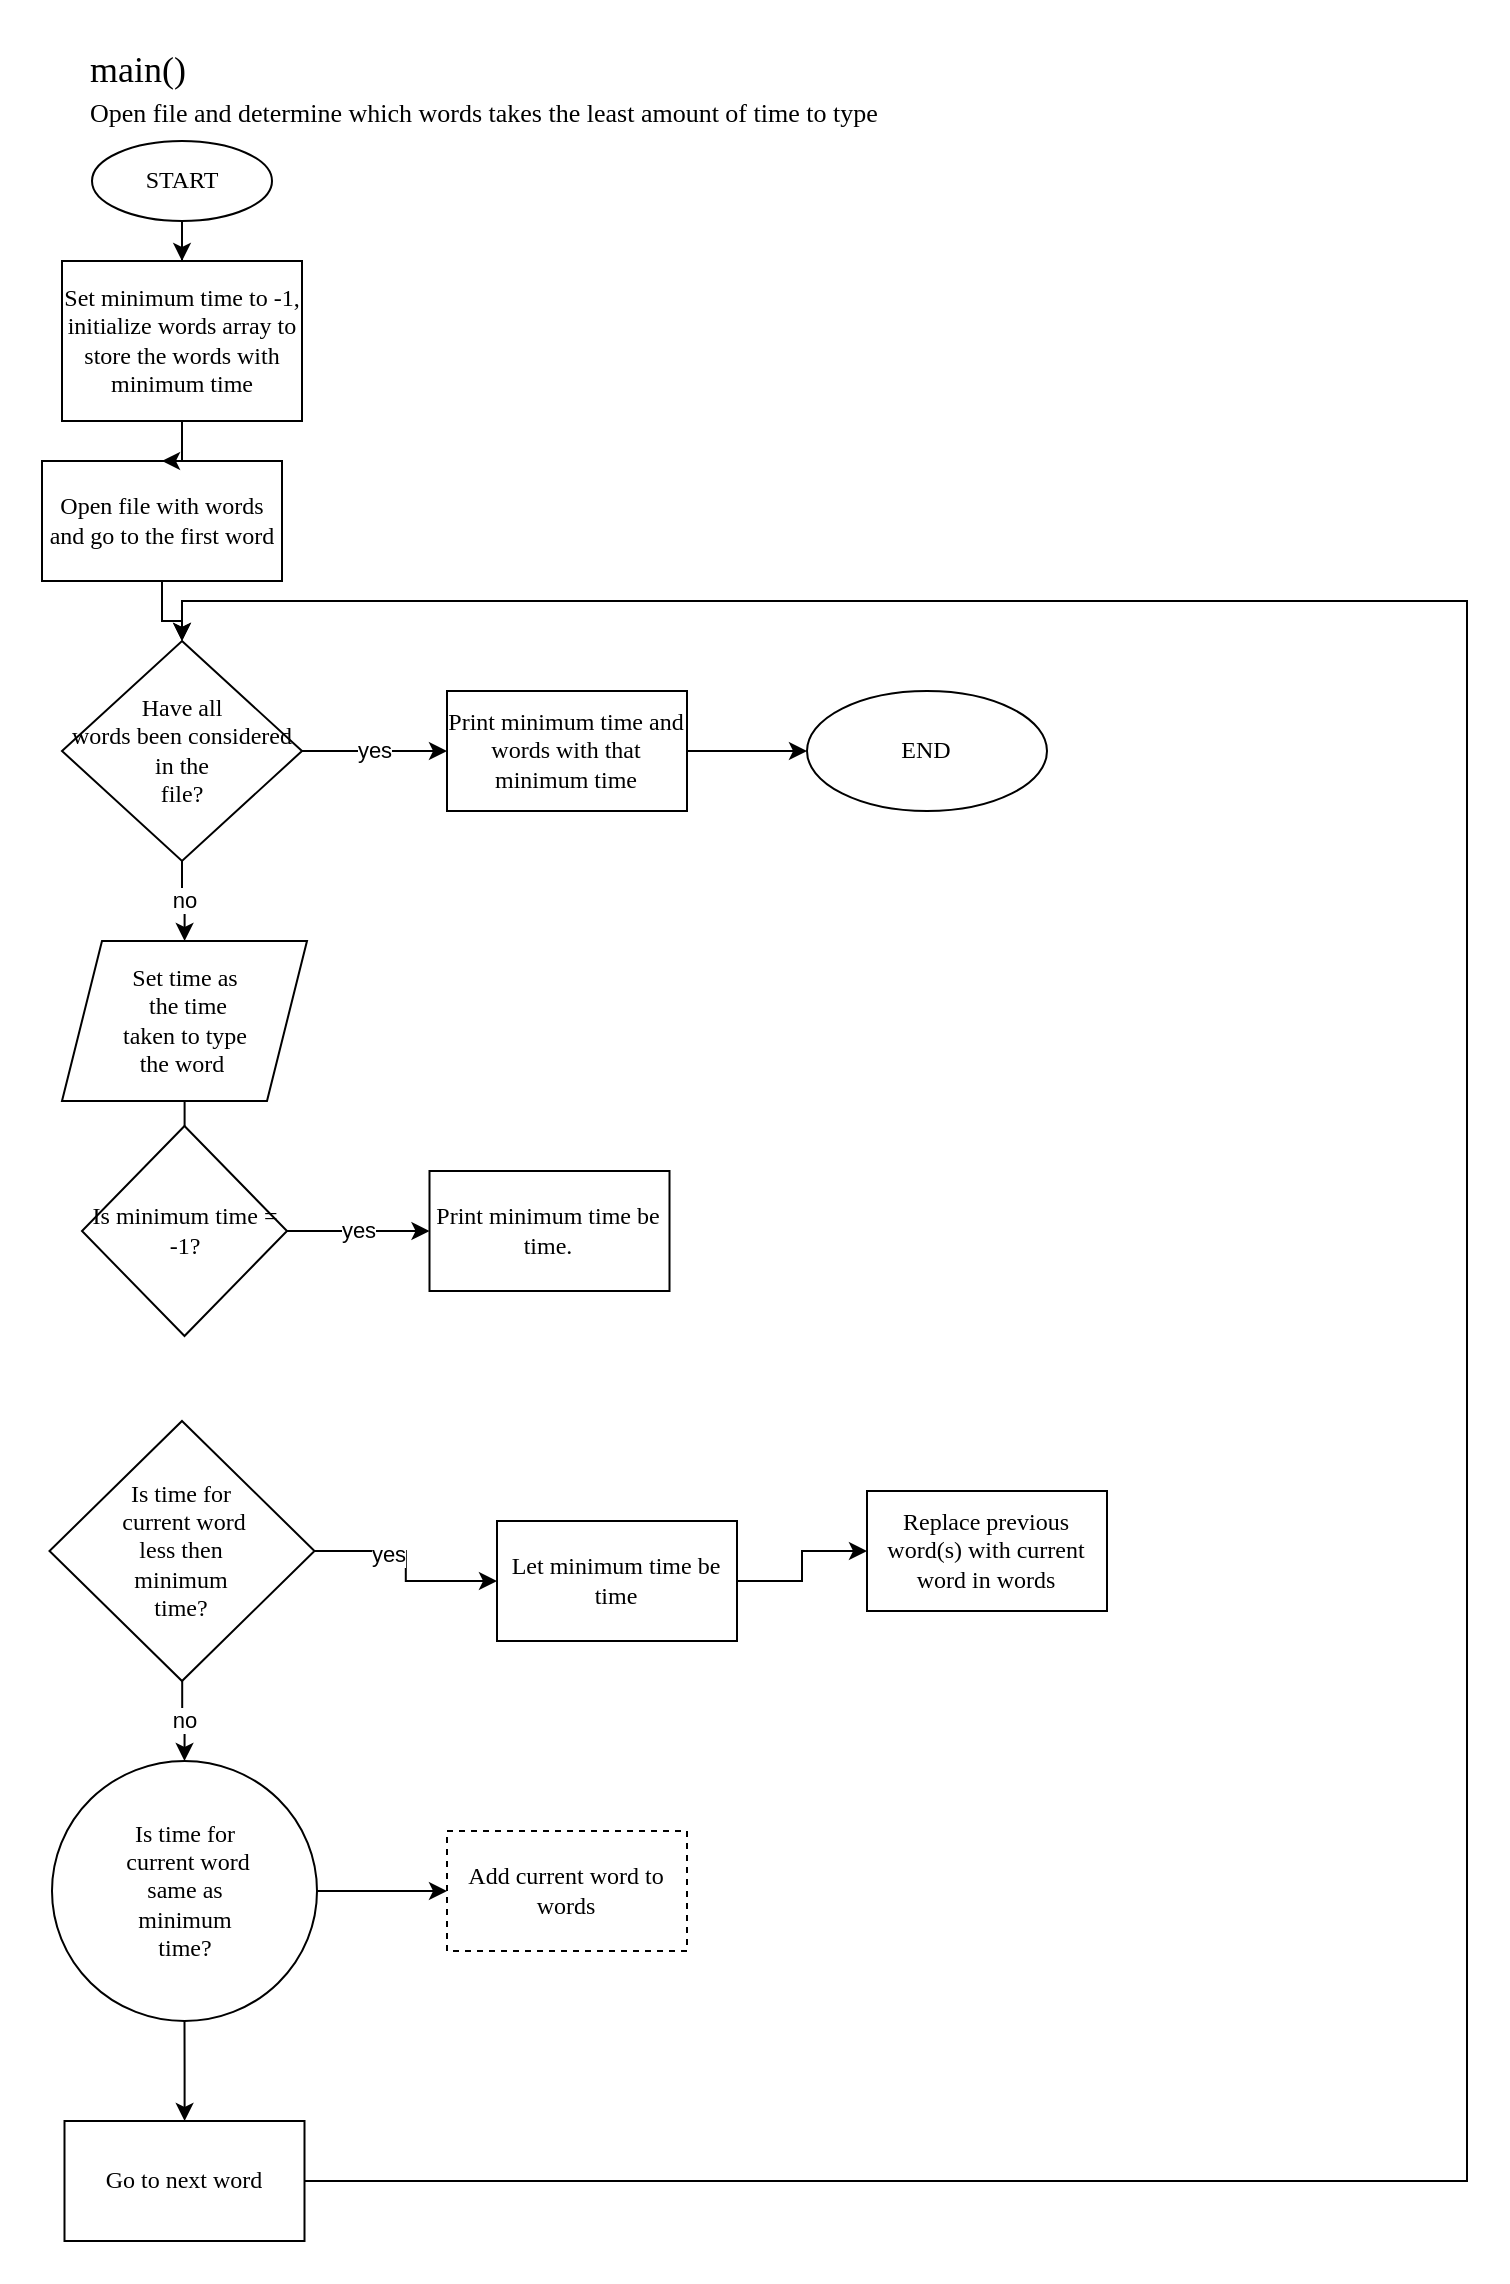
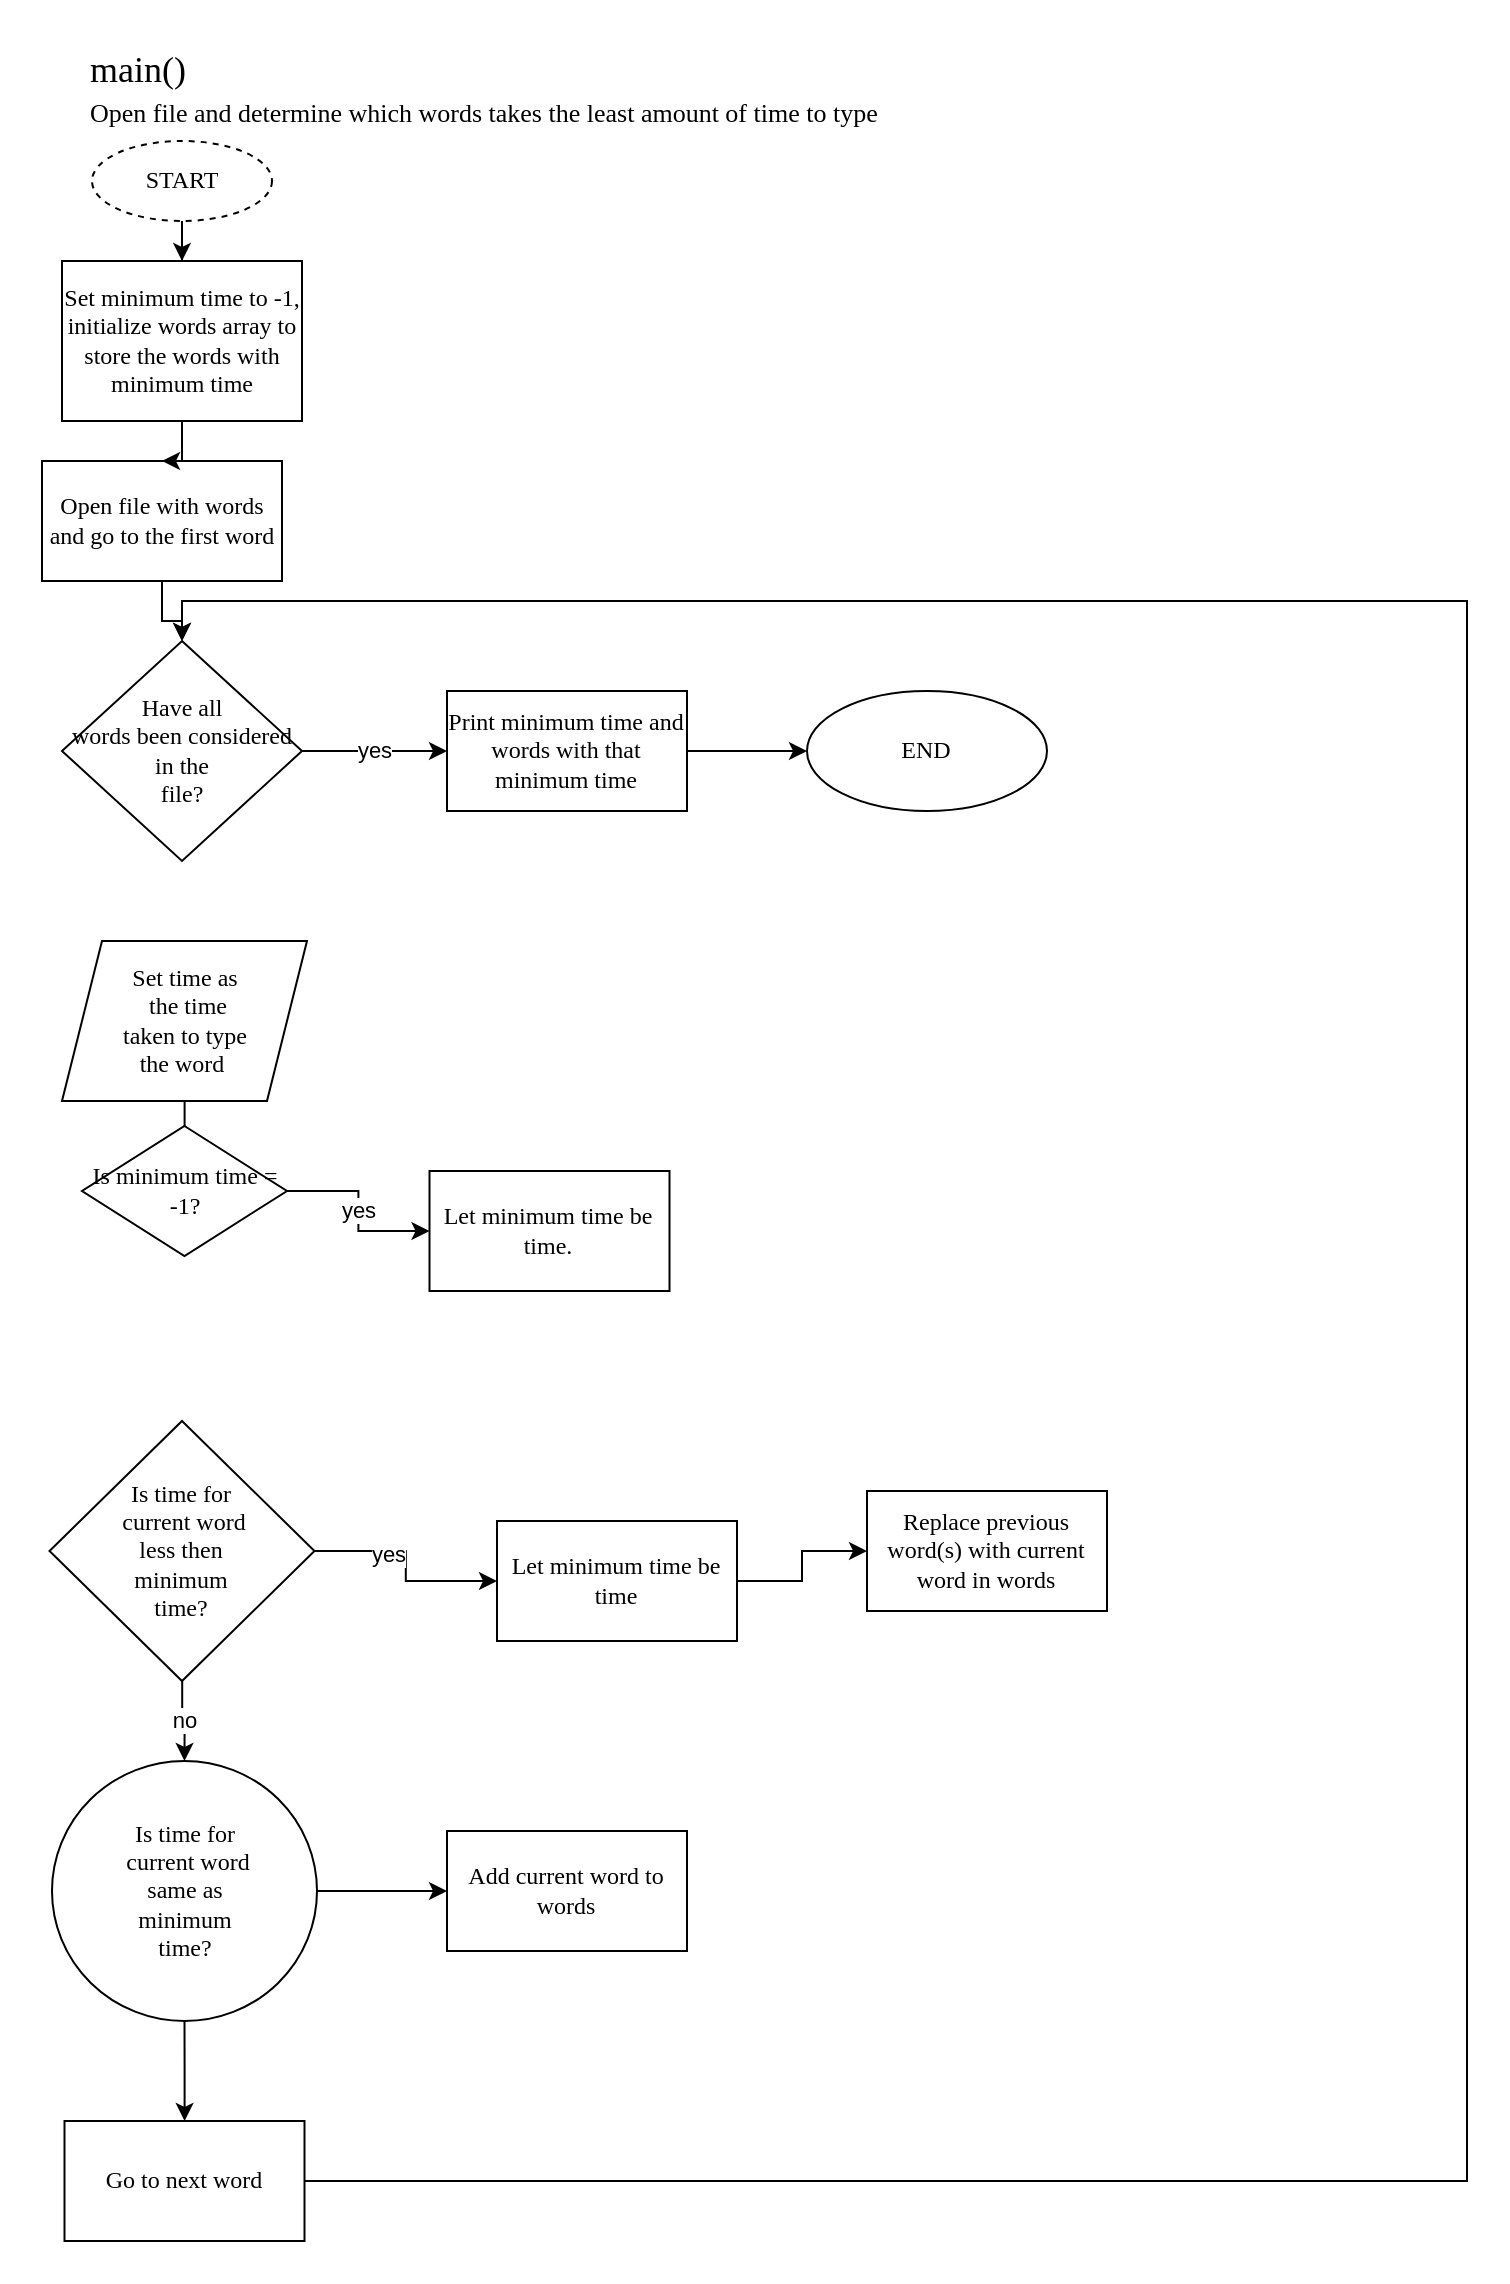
node "START": style solid -> dashed
edge "Have all words been considered in the file?" -> "Set time as the time taken to type the word": removed, label "no"
node "Is minimum time = -1?": size 205x210 -> 205x130
node "Print minimum time be time.": label "Print minimum time be time." -> "Let minimum time be time."
node "Add current word to words": style dashed -> solid
